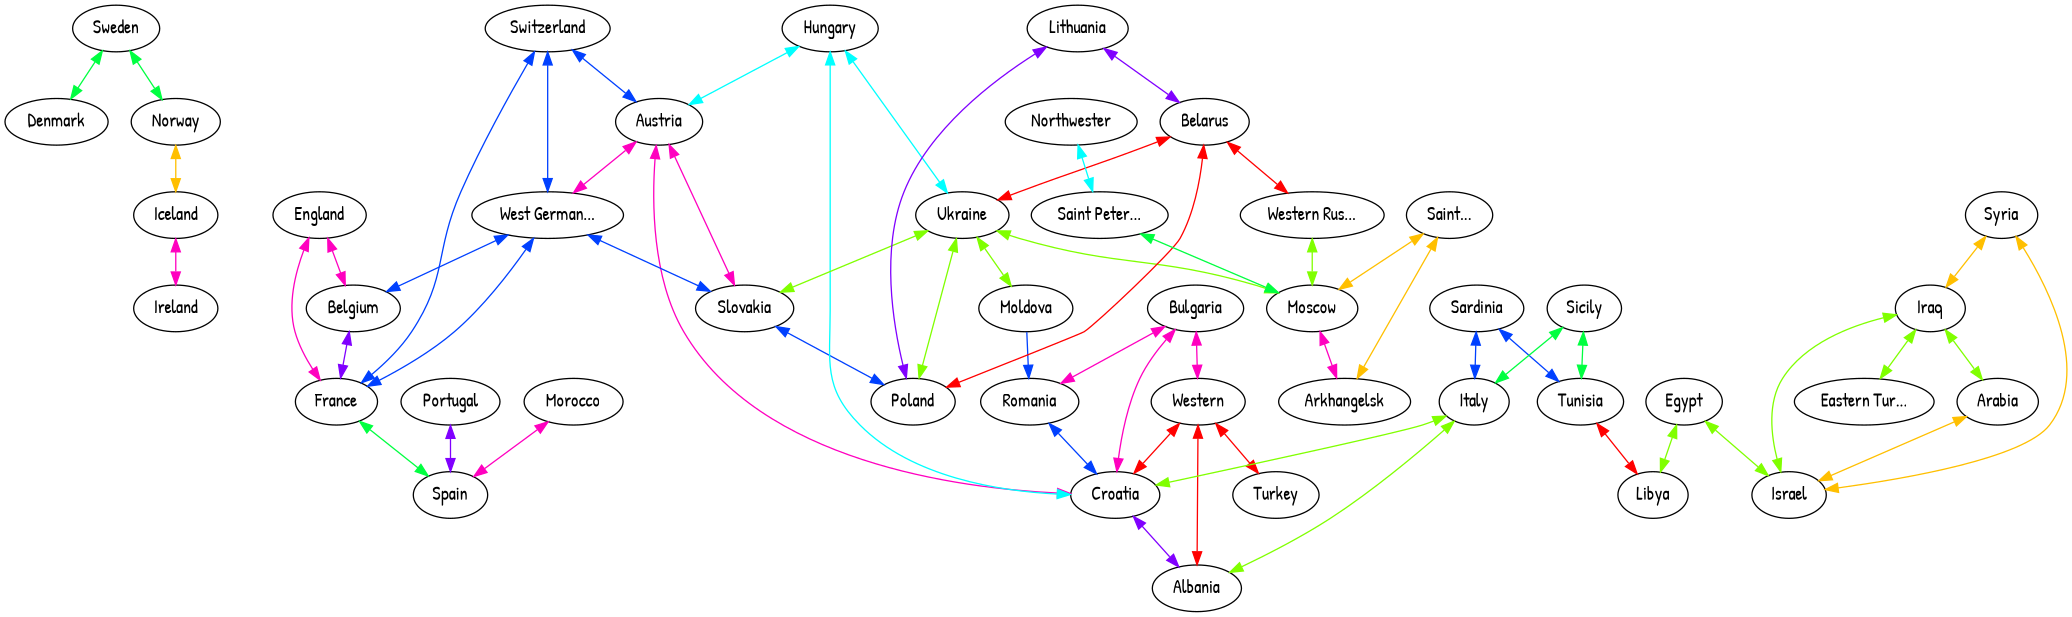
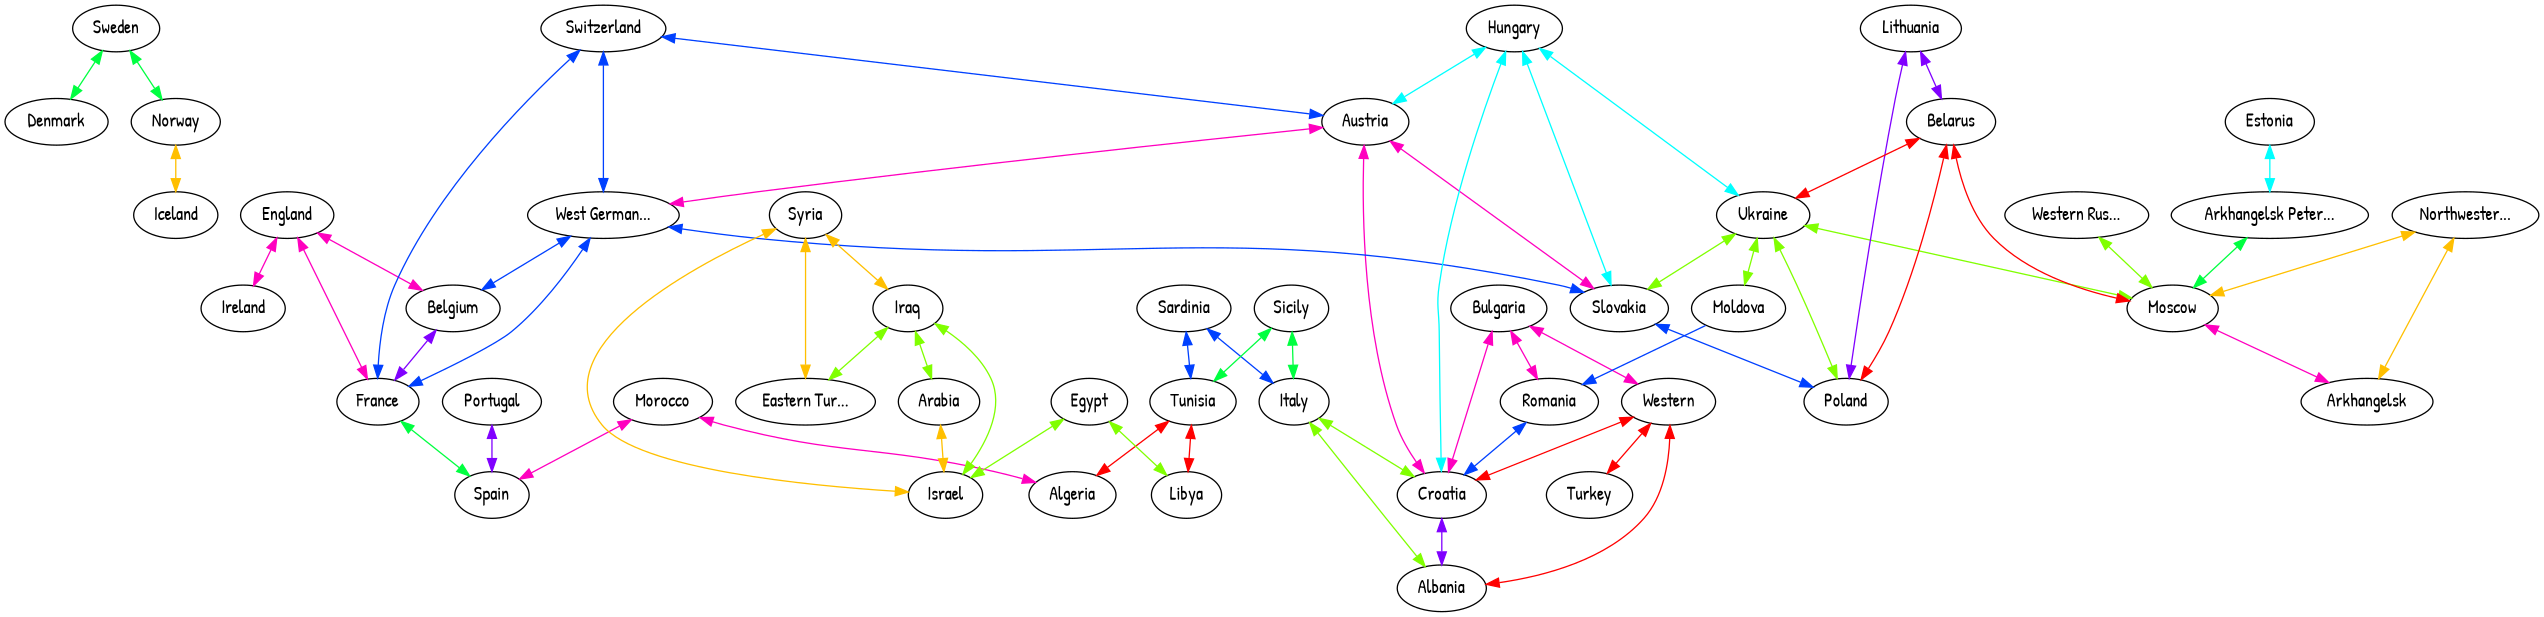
node "Northwester": label "Northwester" -> "Estonia"
edge "Belarus" -- "Western Rus...": now "Belarus" -- "Moscow"
edge "Hungary" -- "Slovakia": added
node "Saint Peter...": label "Saint Peter..." -> "Arkhangelsk Peter..."
node "Saint...": label "Saint..." -> "Northwester..."
edge "Iceland" -- "Ireland": now "England" -- "Ireland"
edge "Syria" -- "Eastern Tur...": added
node "Algeria": added
